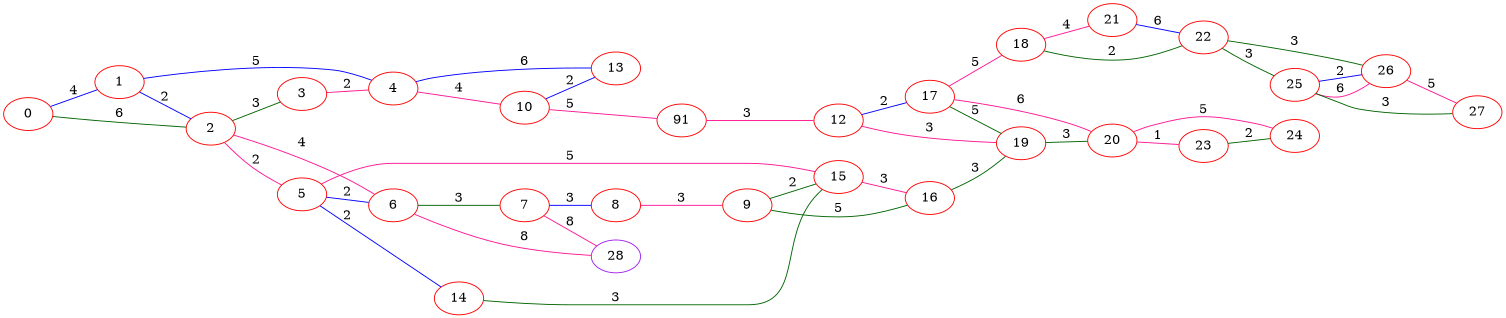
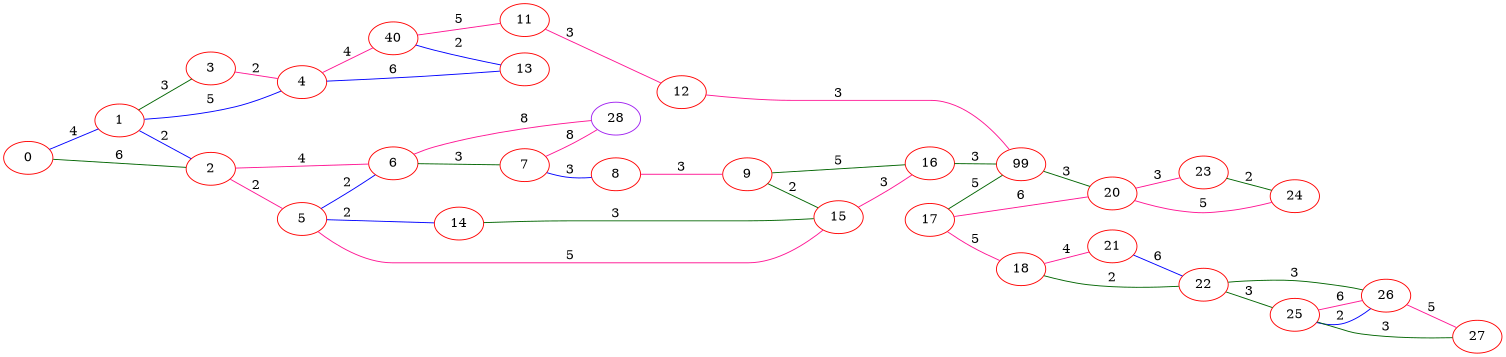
node "10": label "10" -> "40"
edge "17" -- "12": removed, label "2"
edge "3" -- "2": now "3" -- "1"
node "91": label "91" -> "11"
edge "20" -- "23": label "1" -> "3"
node "19": label "19" -> "99"
